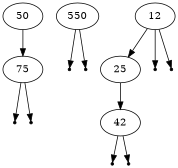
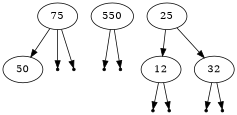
edge "50" -> "75": reversed
edge "12" -> "25": reversed
node "42": label "42" -> "32"
